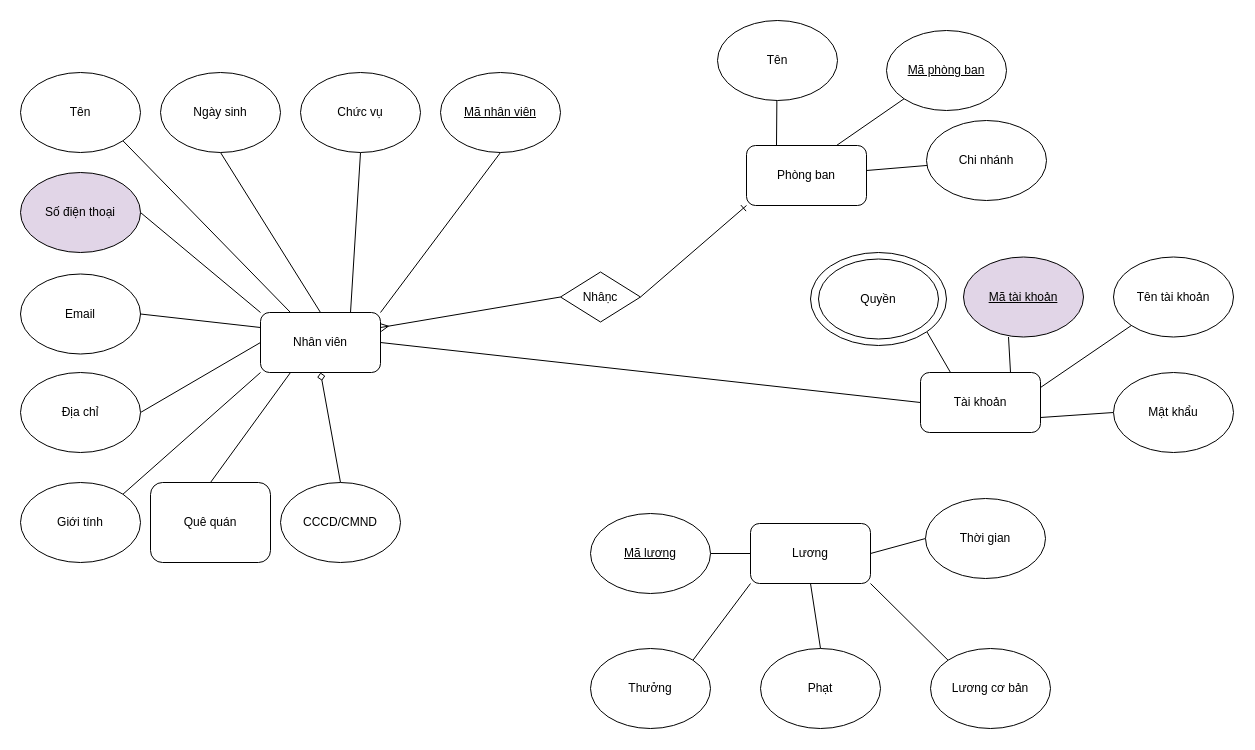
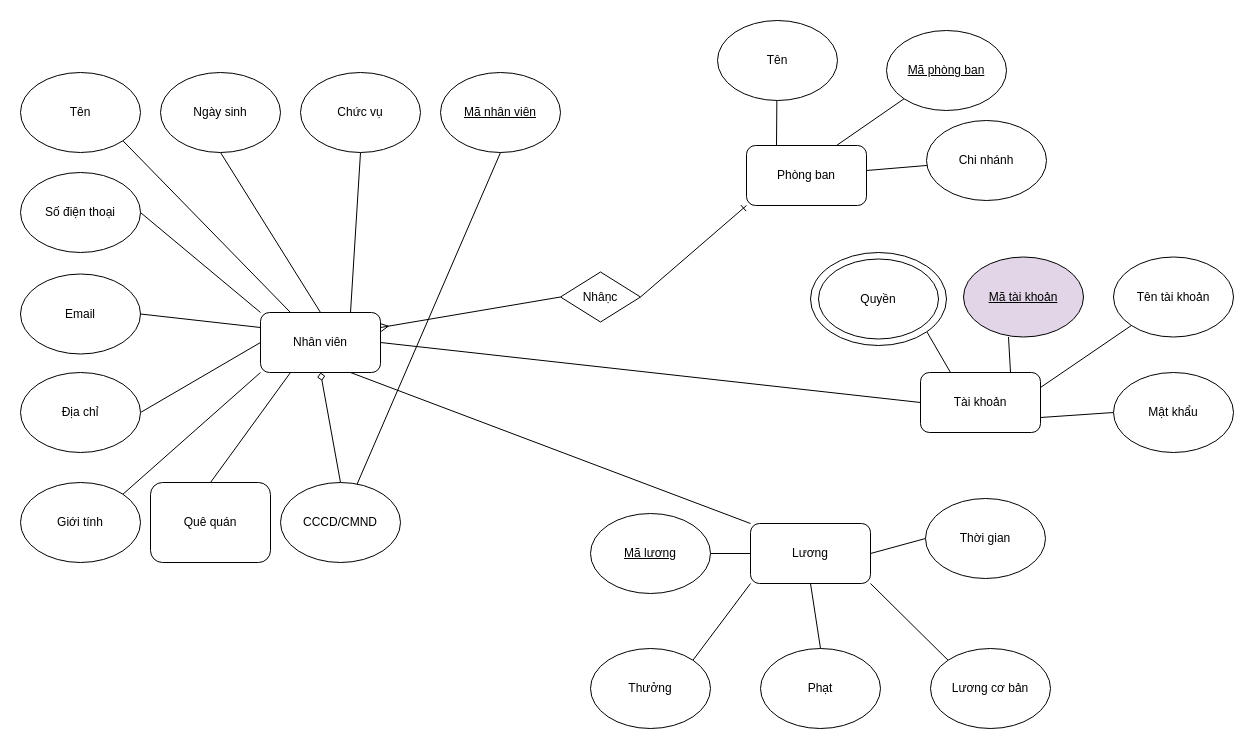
node "Số điện thoại": fillcolor #e1d5e7 -> #ffffff
edge "Mã nhân viên" -- "Nhân viên": now "Mã nhân viên" -- "CCCD/CMND"
edge "Nhân viên" -- "Lương": added
